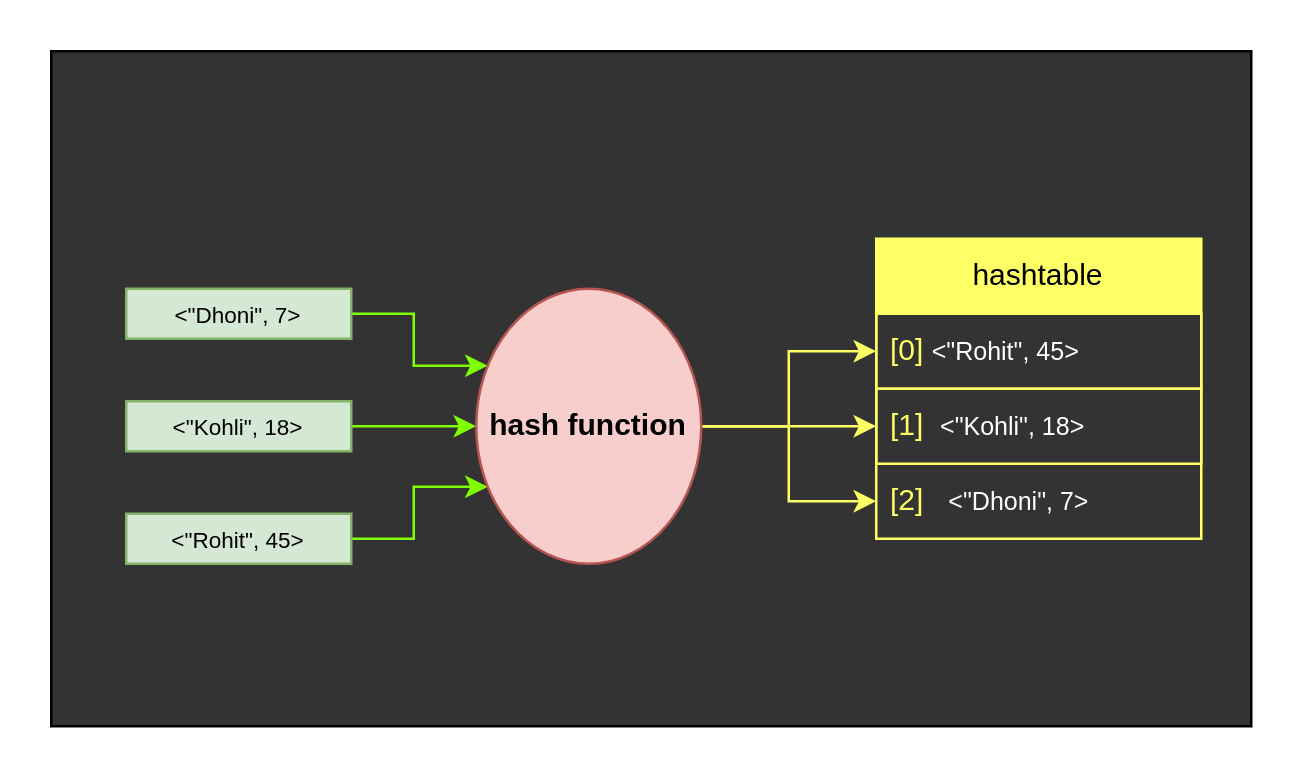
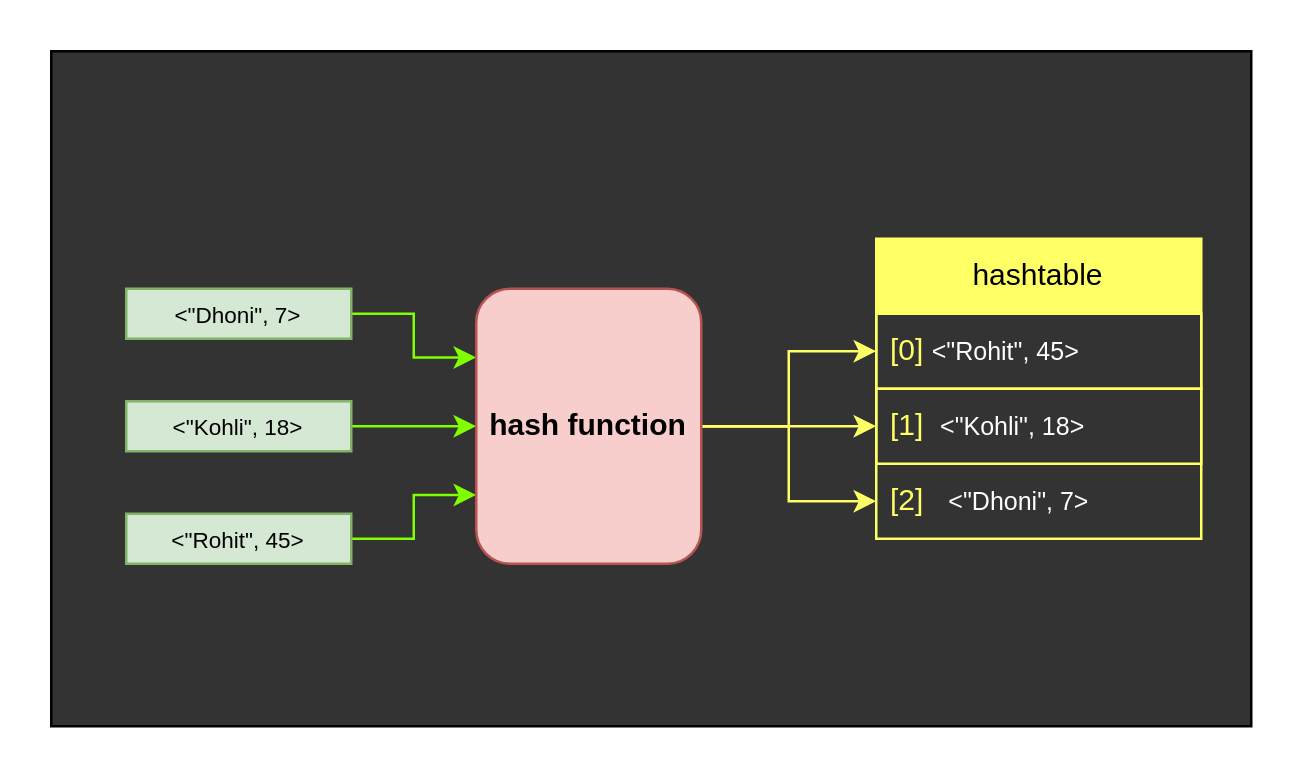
node "hash function": shape ellipse -> rounded rectangle
